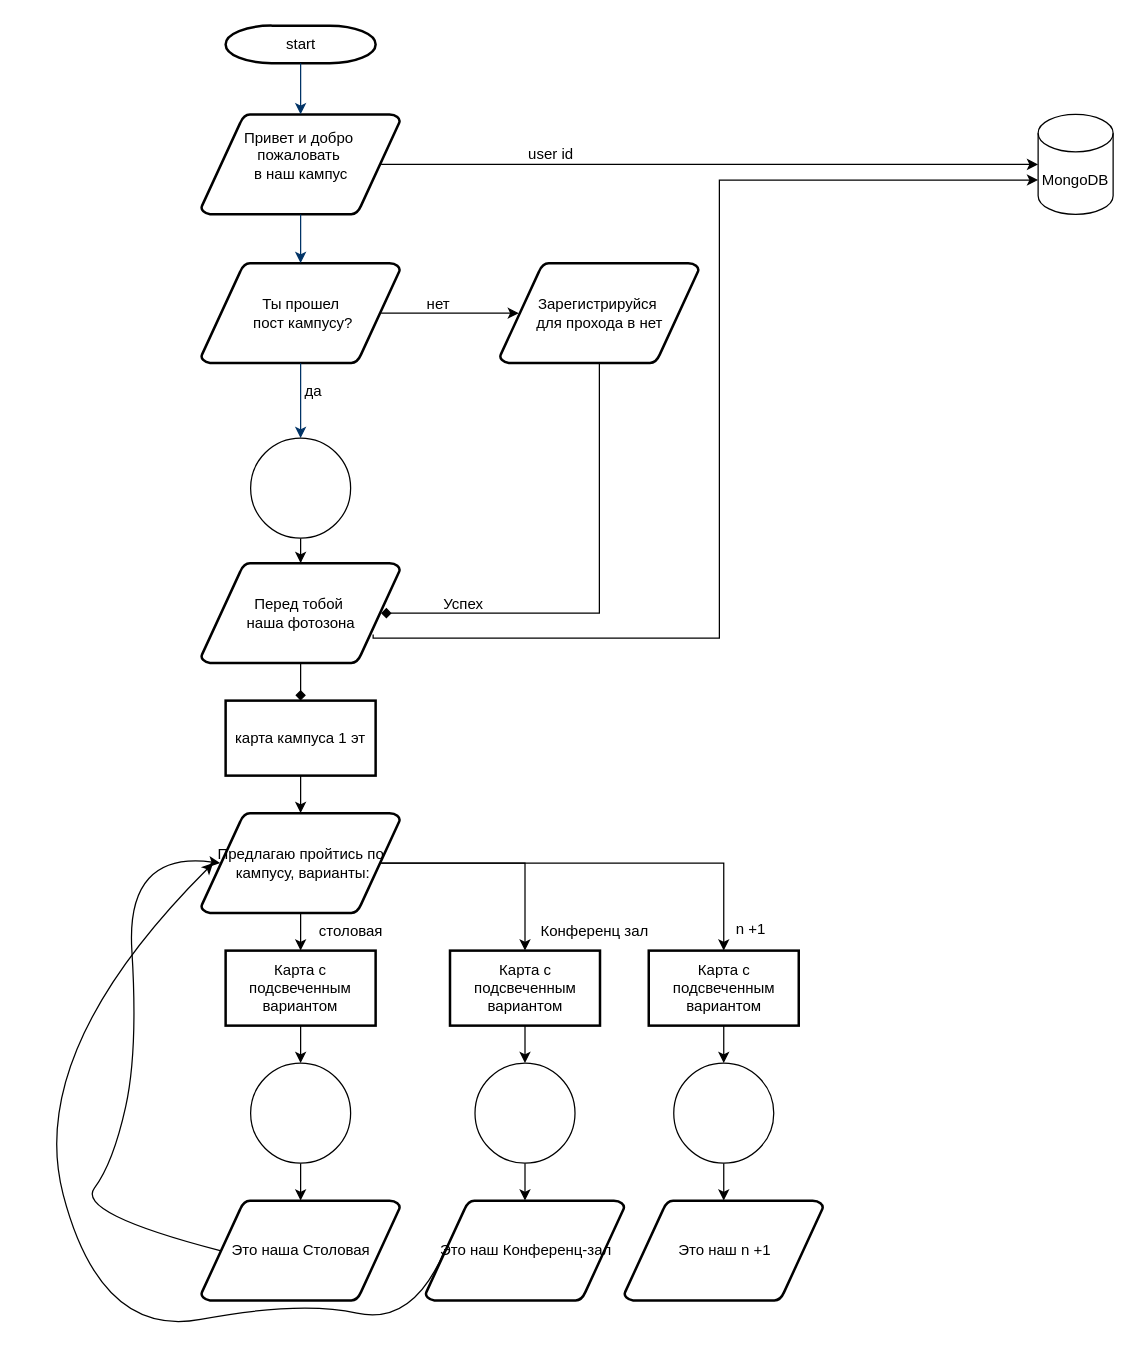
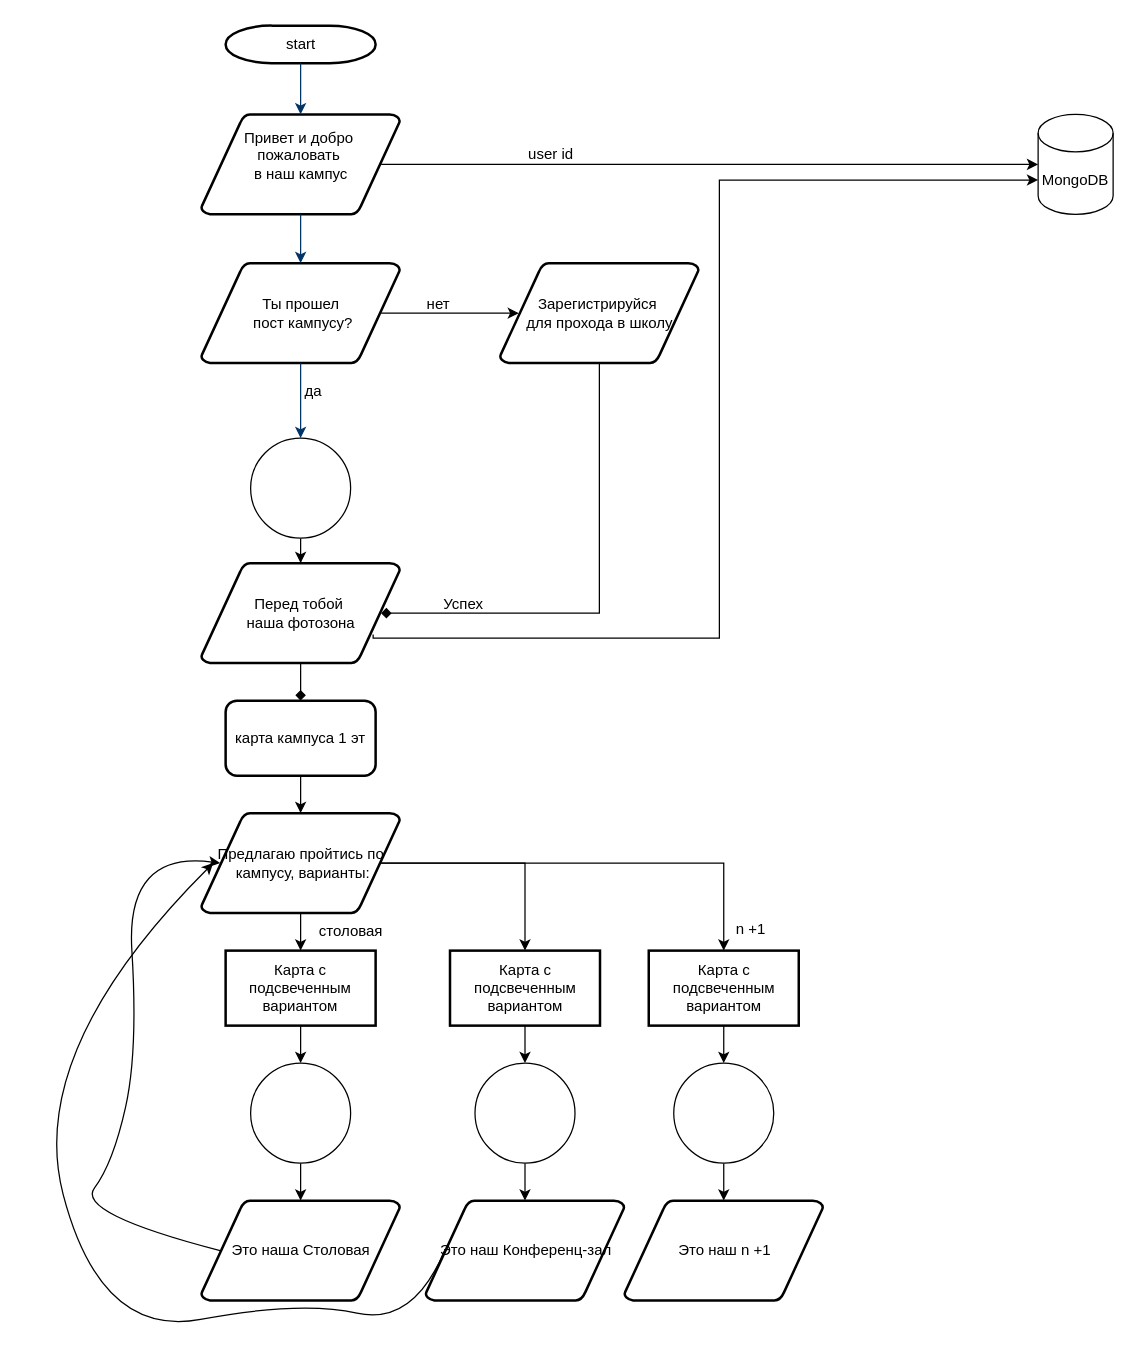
node "Зарегистрируйся для прохода в нет": label "Зарегистрируйся для прохода в нет" -> "Зарегистрируйся для прохода в школу"
node "карта кампуса 1 эт": shape rectangle -> rounded rectangle
node "Конференц зал": removed
